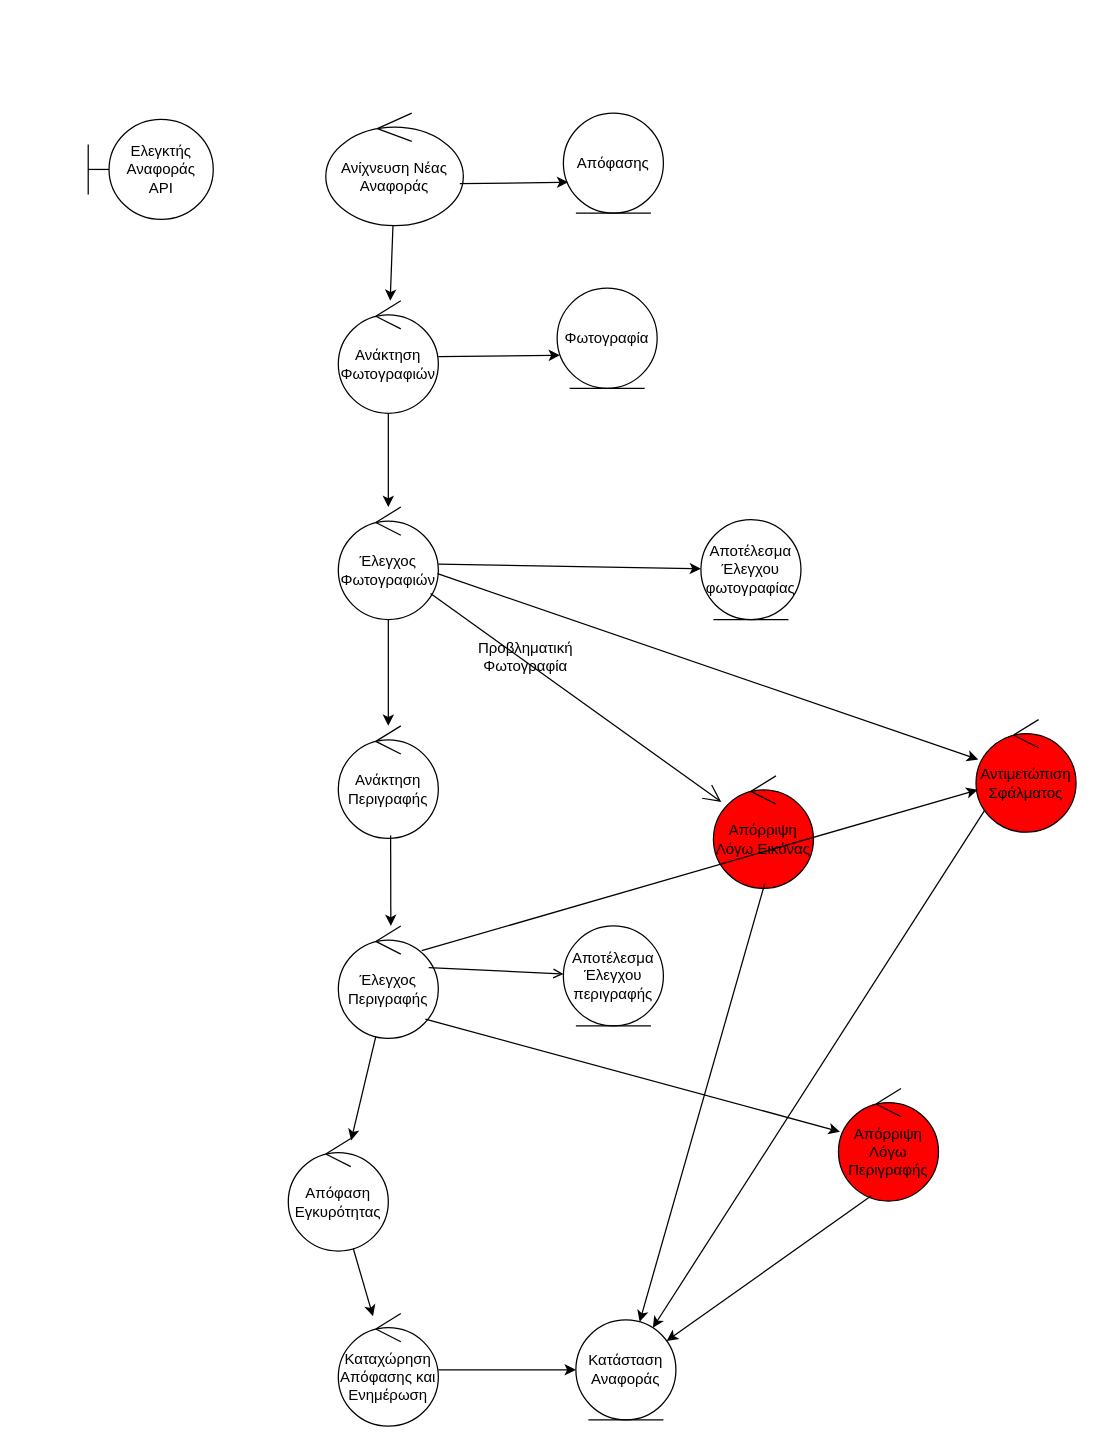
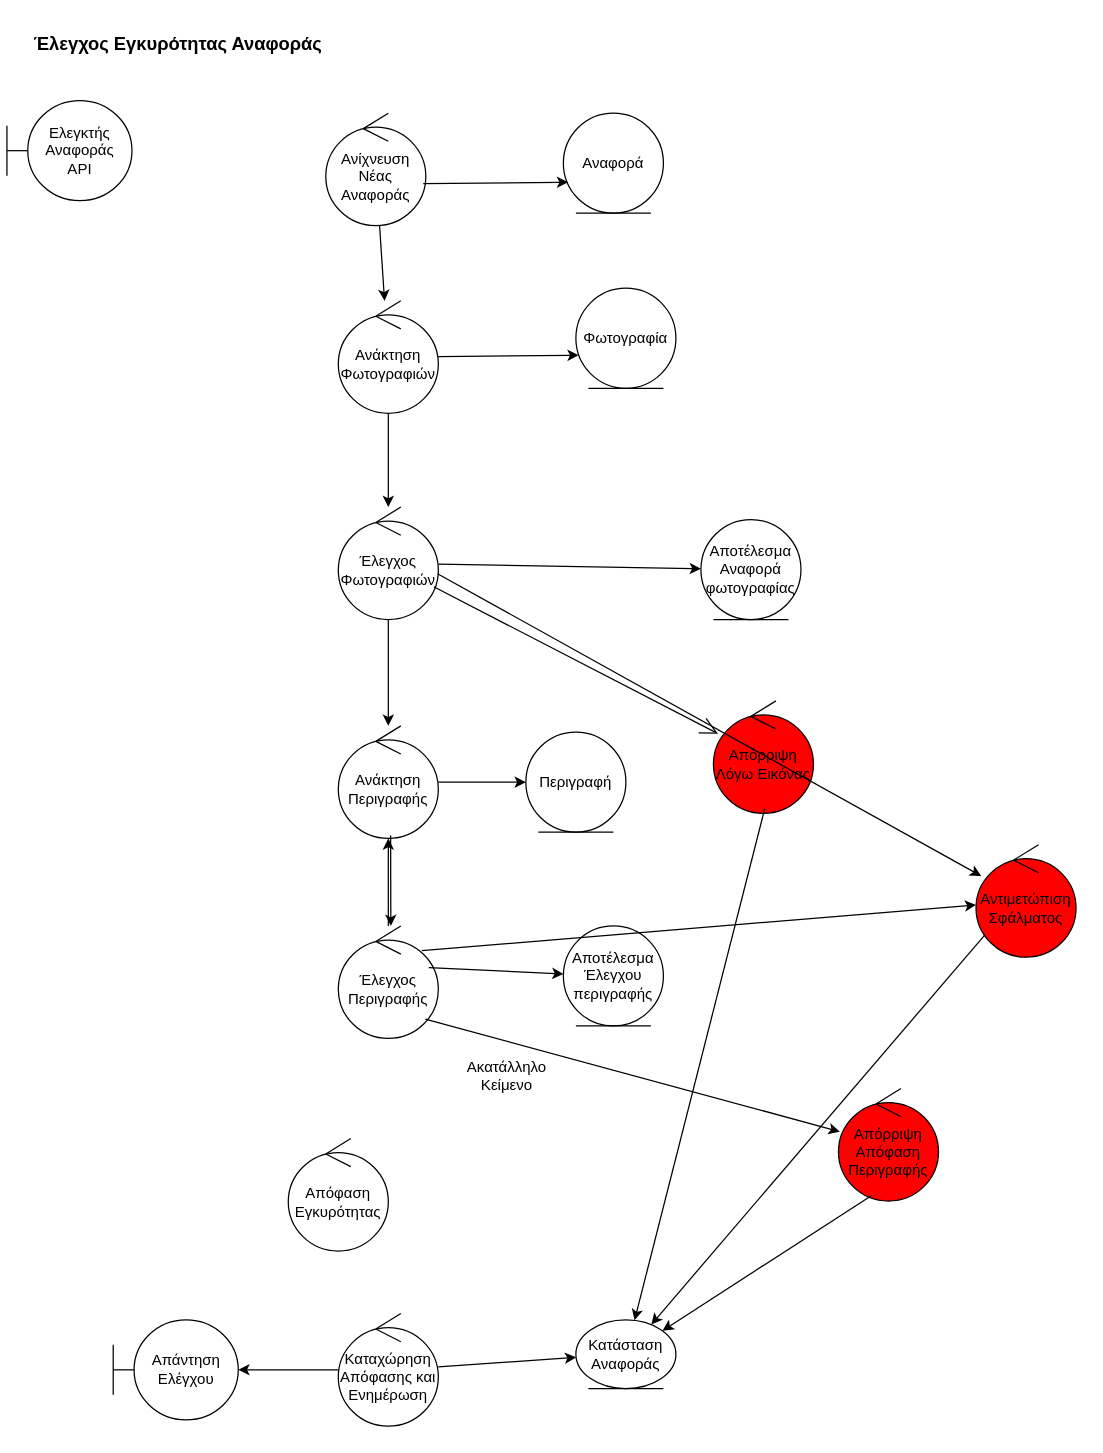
node "Έλεγχος Εγκυρότητας Αναφοράς": added
node "Απόφασης": label "Απόφασης" -> "Αναφορά"
node "Ελεγκτής Αναφοράς API": moved (151, 169) -> (69, 151)
node "Ανίχνευση Νέας Αναφοράς": size 138x113 -> 100x113
node "Φωτογραφία": moved (607, 338) -> (626, 338)
node "Αποτέλεσμα Έλεγχου φωτογραφίας": label "Αποτέλεσμα Έλεγχου φωτογραφίας" -> "Αποτέλεσμα Αναφορά φωτογραφίας"
node "Προβληματική Φωτογραφία": removed
node "Αντιμετώπιση Σφάλματος": moved (1026, 776) -> (1026, 901)
edge "Ανάκτηση Περιγραφής" -> "Περιγραφή": added
node "Περιγραφή": added
node "Απόρριψη Λόγω Εικόνας": moved (763, 832) -> (763, 757)
edge "Έλεγχος Περιγραφής" -> "Αποτέλεσμα Έλεγχου περιγραφής": arrowhead open -> classic
node "Ακατάλληλο Κείμενο": added
edge "Έλεγχος Περιγραφής" -> "Απόφαση Εγκυρότητας": now "Έλεγχος Περιγραφής" -> "Ανάκτηση Περιγραφής"
node "Απόρριψη Λόγω Περιγραφής": label "Απόρριψη Λόγω Περιγραφής" -> "Απόρριψη Απόφαση Περιγραφής"
edge "Απόφαση Εγκυρότητας" -> "Καταχώρηση Απόφασης και Ενημέρωση": removed
node "Απάντηση Ελέγχου": added
edge "Καταχώρηση Απόφασης και Ενημέρωση" -> "Απάντηση Ελέγχου": added
node "Κατάσταση Αναφοράς": size 100x100 -> 100x69
